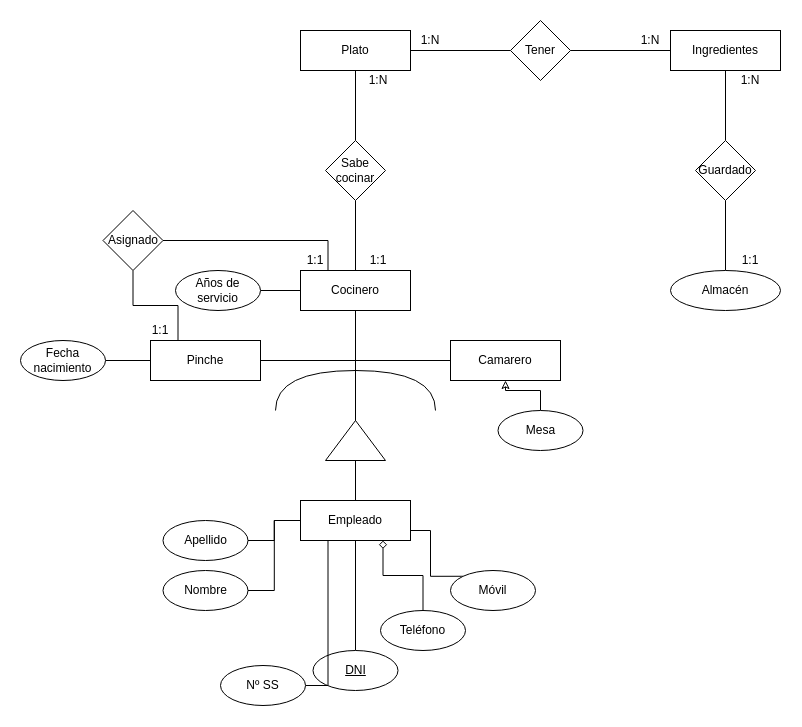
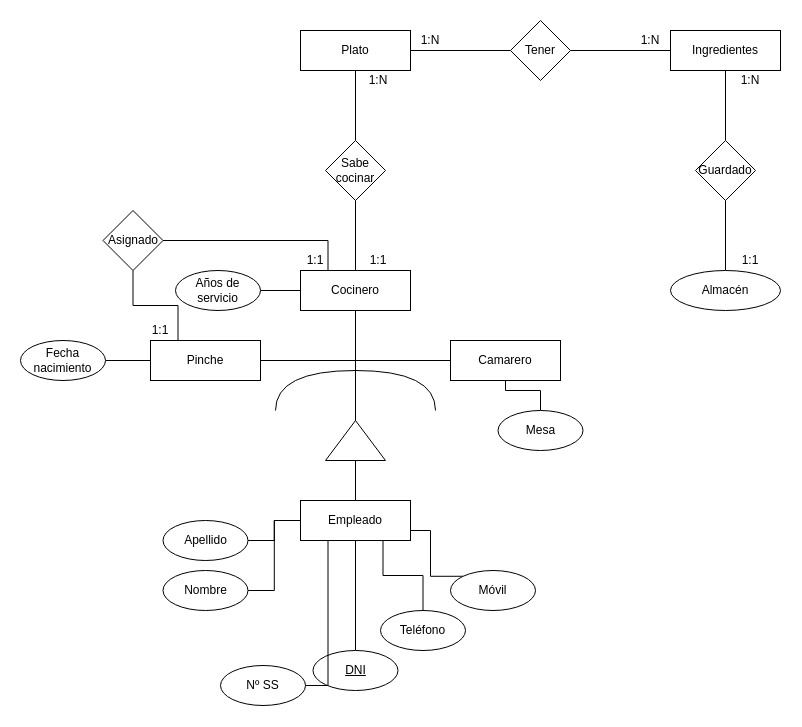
edge "Mesa" -> "Camarero": arrowhead classic -> none
edge "Teléfono" -> "Empleado": arrowhead diamond -> none
